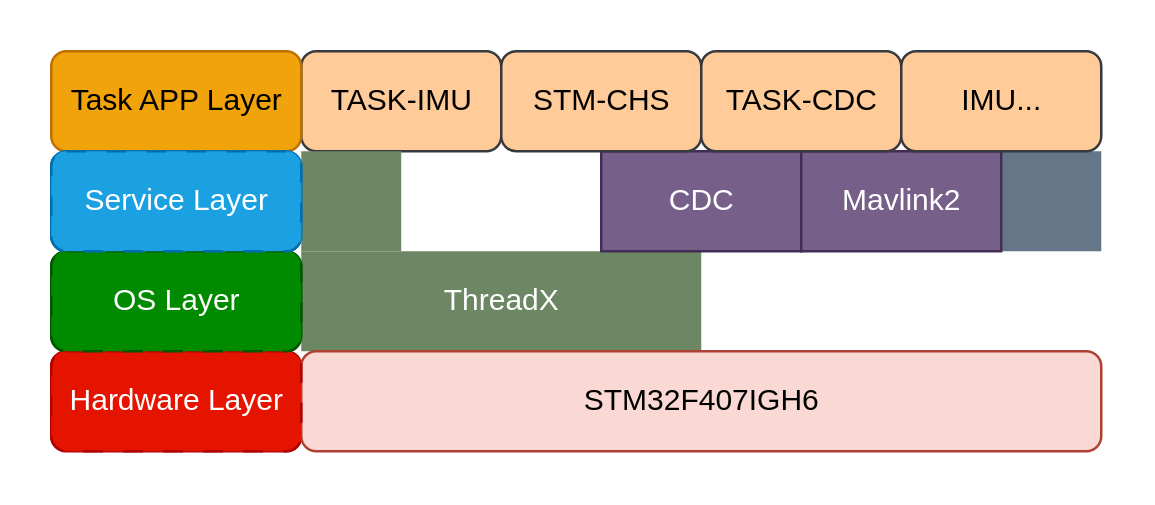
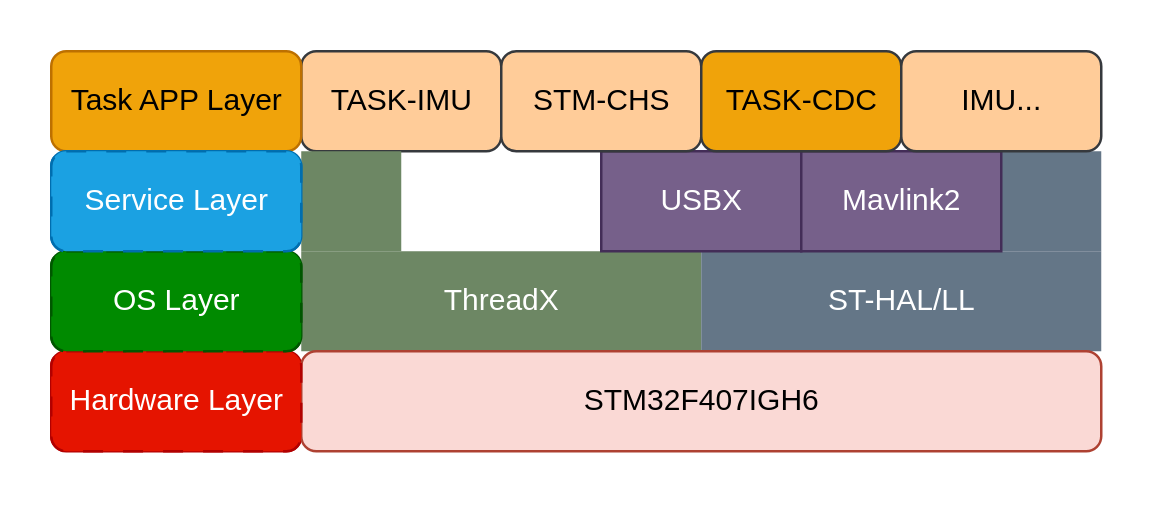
node "TASK-CDC": fillcolor #ffcc99 -> #f0a30a
node "CDC": label "CDC" -> "USBX"
node "ST-HAL/LL": added
